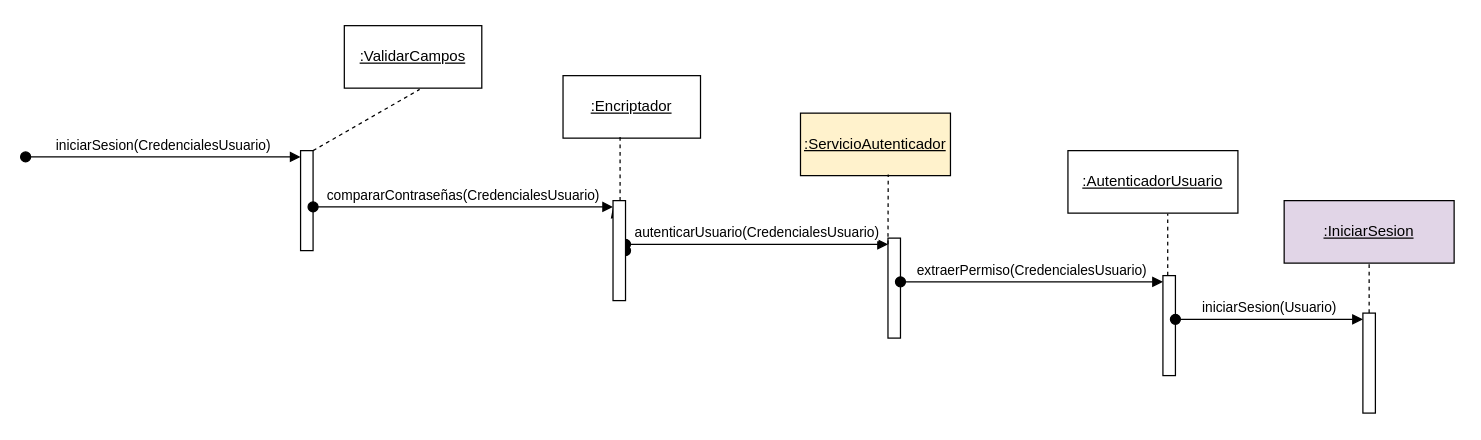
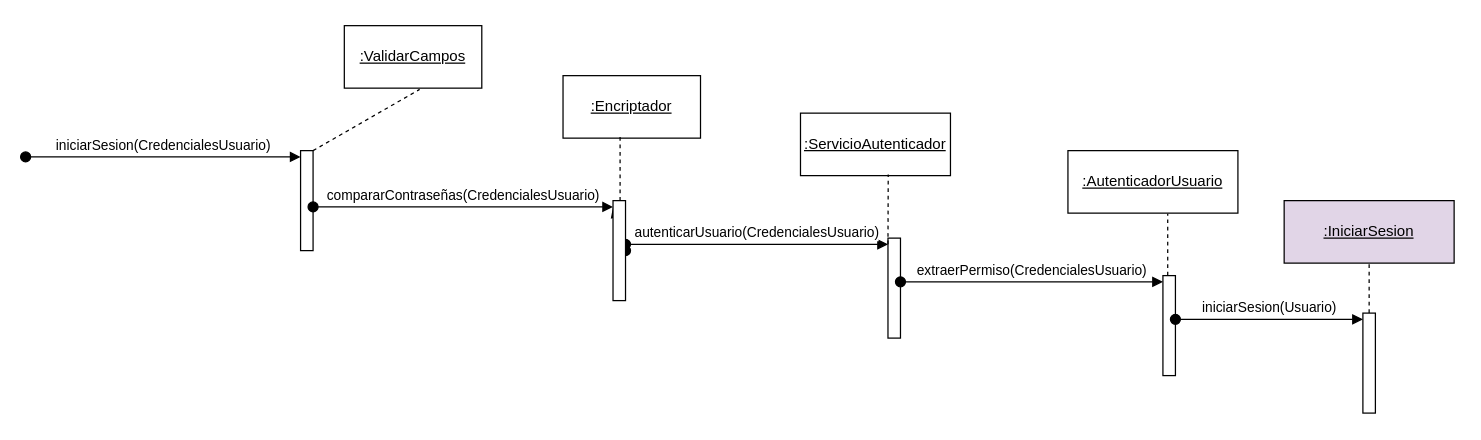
node ":ServicioAutenticador": fillcolor #fff2cc -> #ffffff
